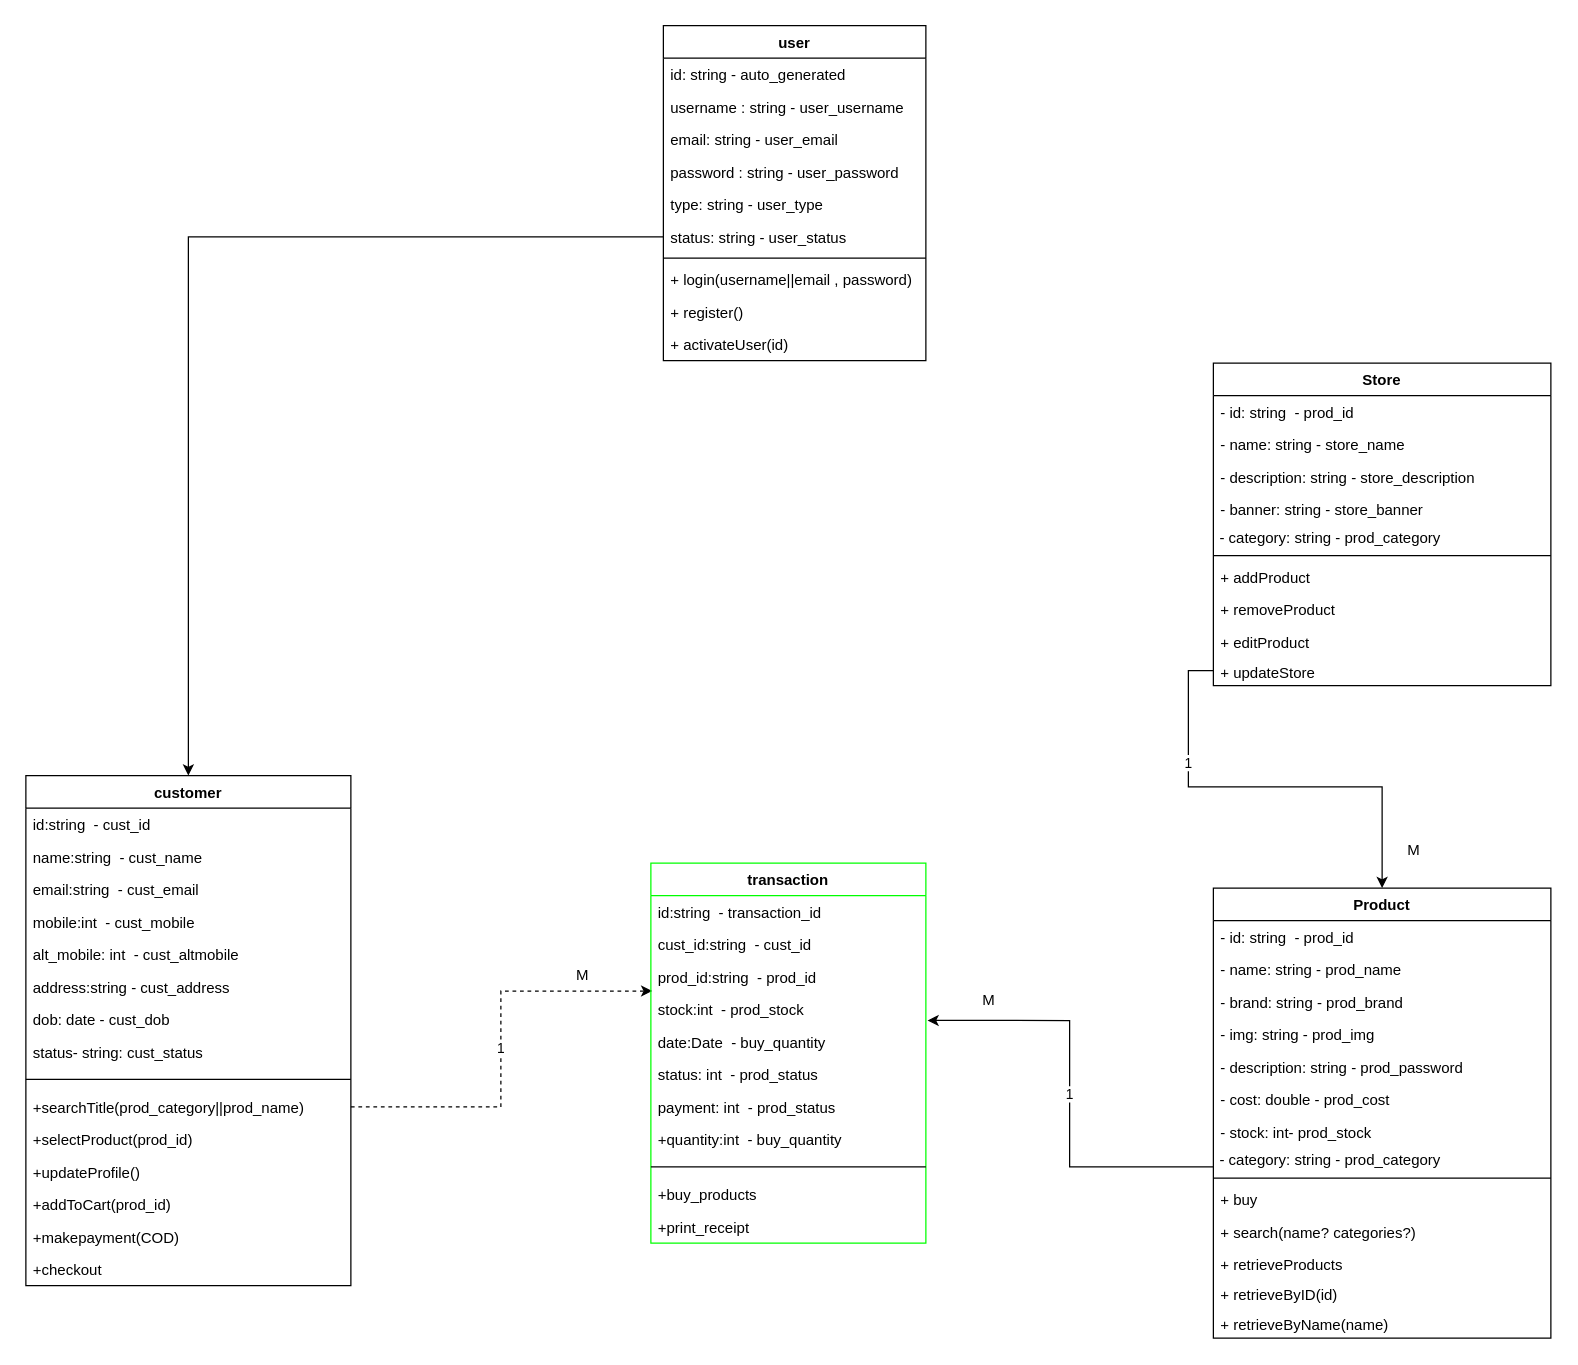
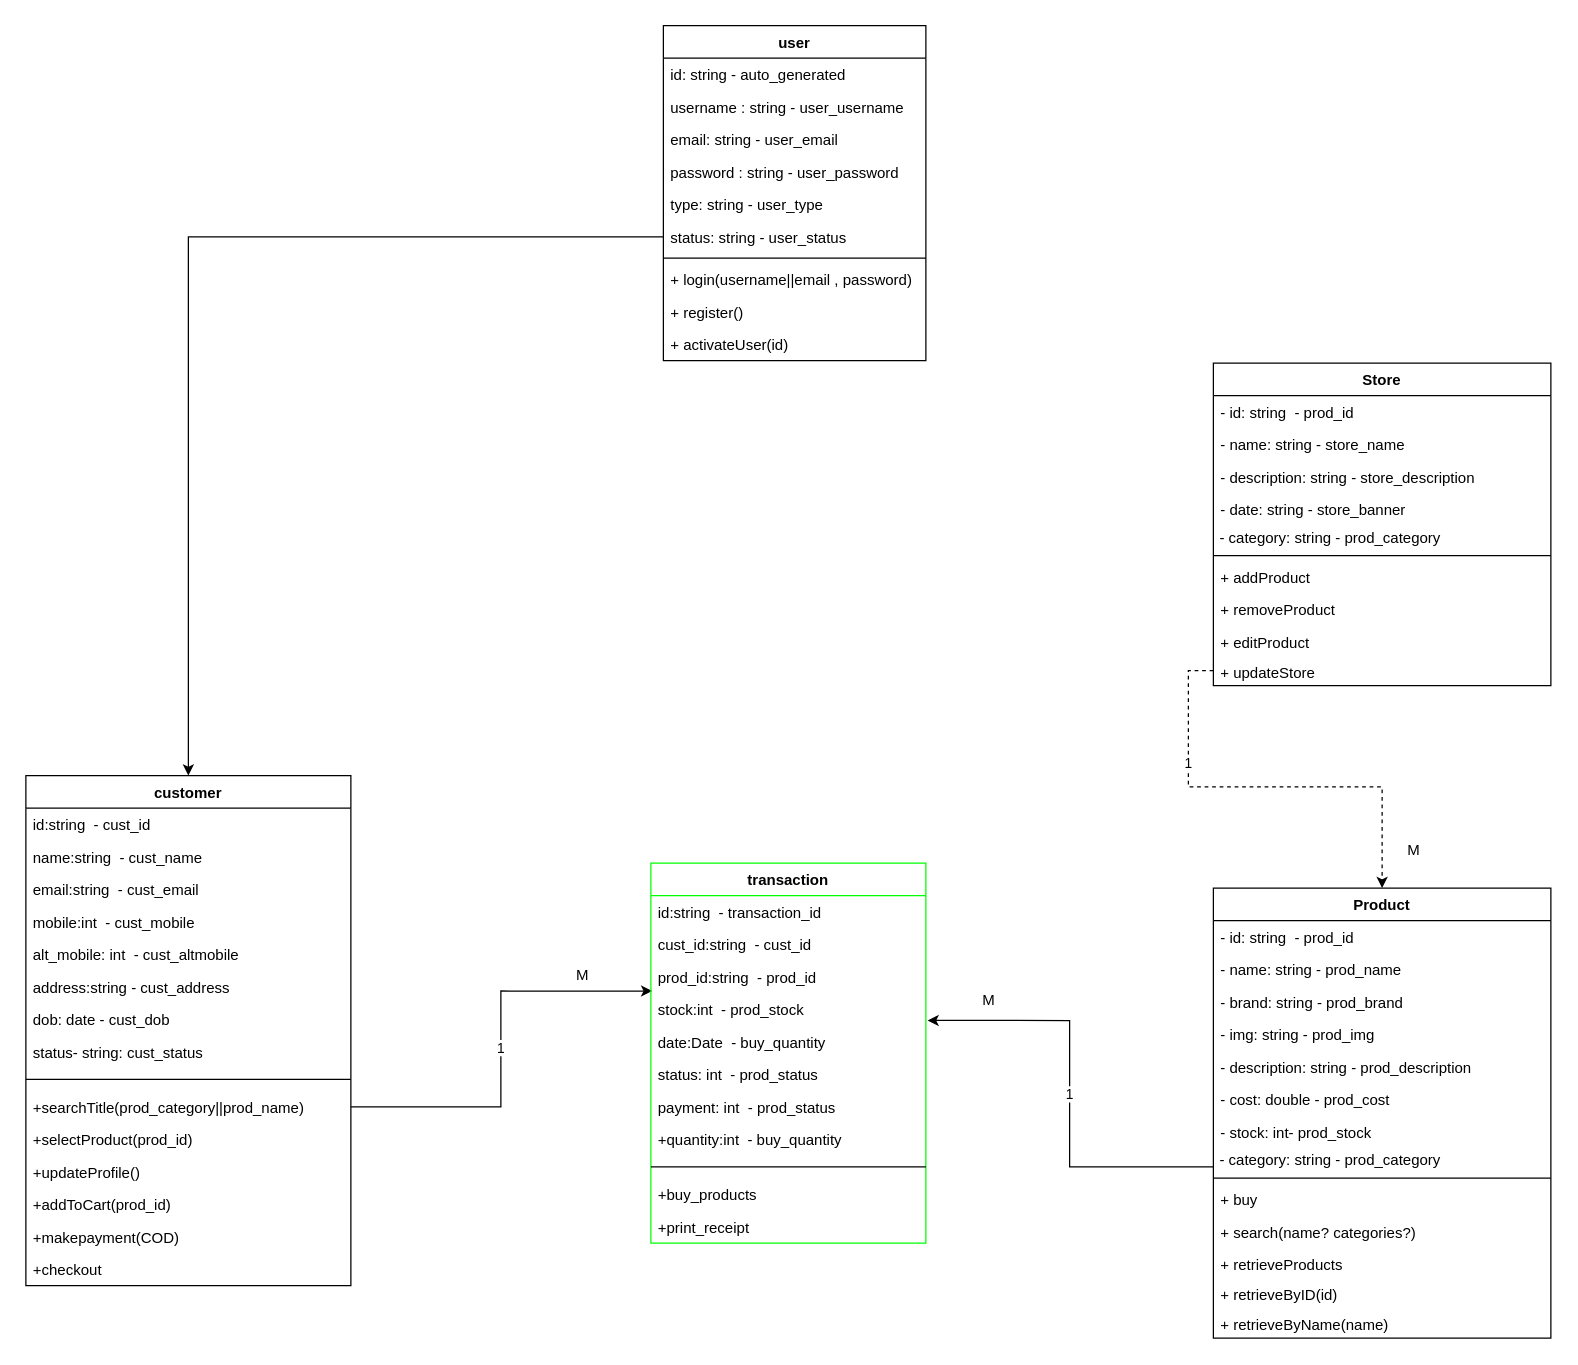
node "- banner: string - store_banner": label "- banner: string - store_banner" -> "- date: string - store_banner"
edge "+ updateStore" -> "Product": style solid -> dashed
node "- description: string - prod_password": label "- description: string - prod_password" -> "- description: string - prod_description"
edge "+searchTitle(prod_category||prod_name)" -> "stock:int - prod_stock": style dashed -> solid
